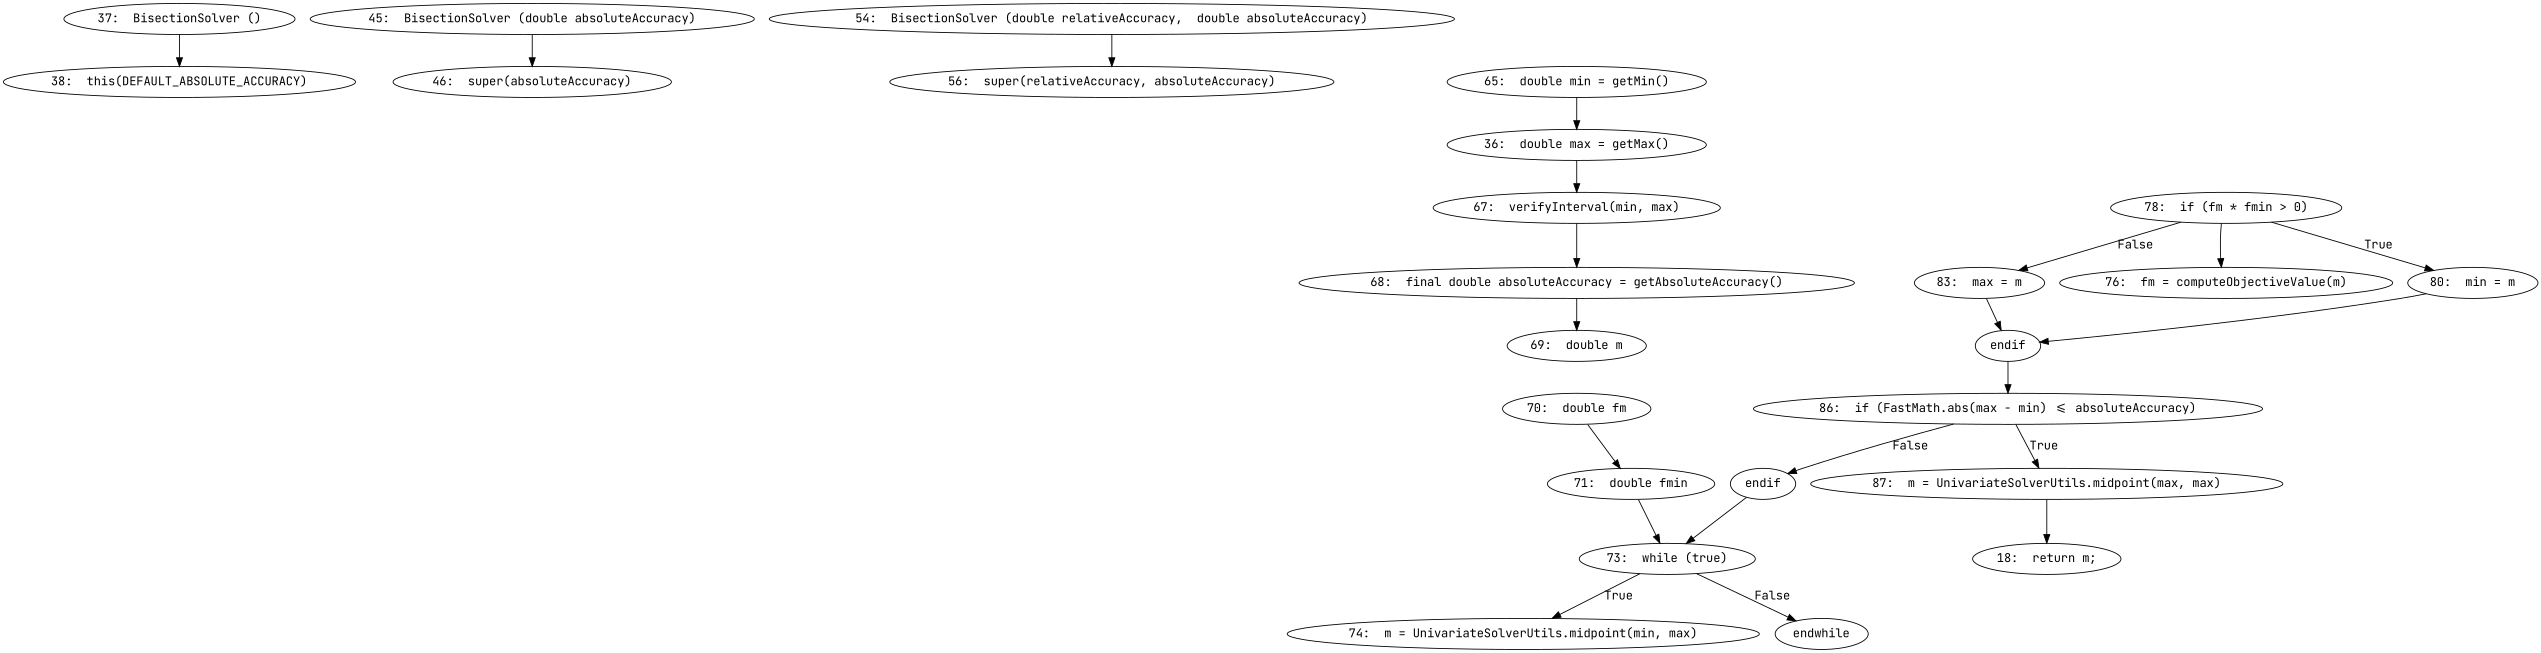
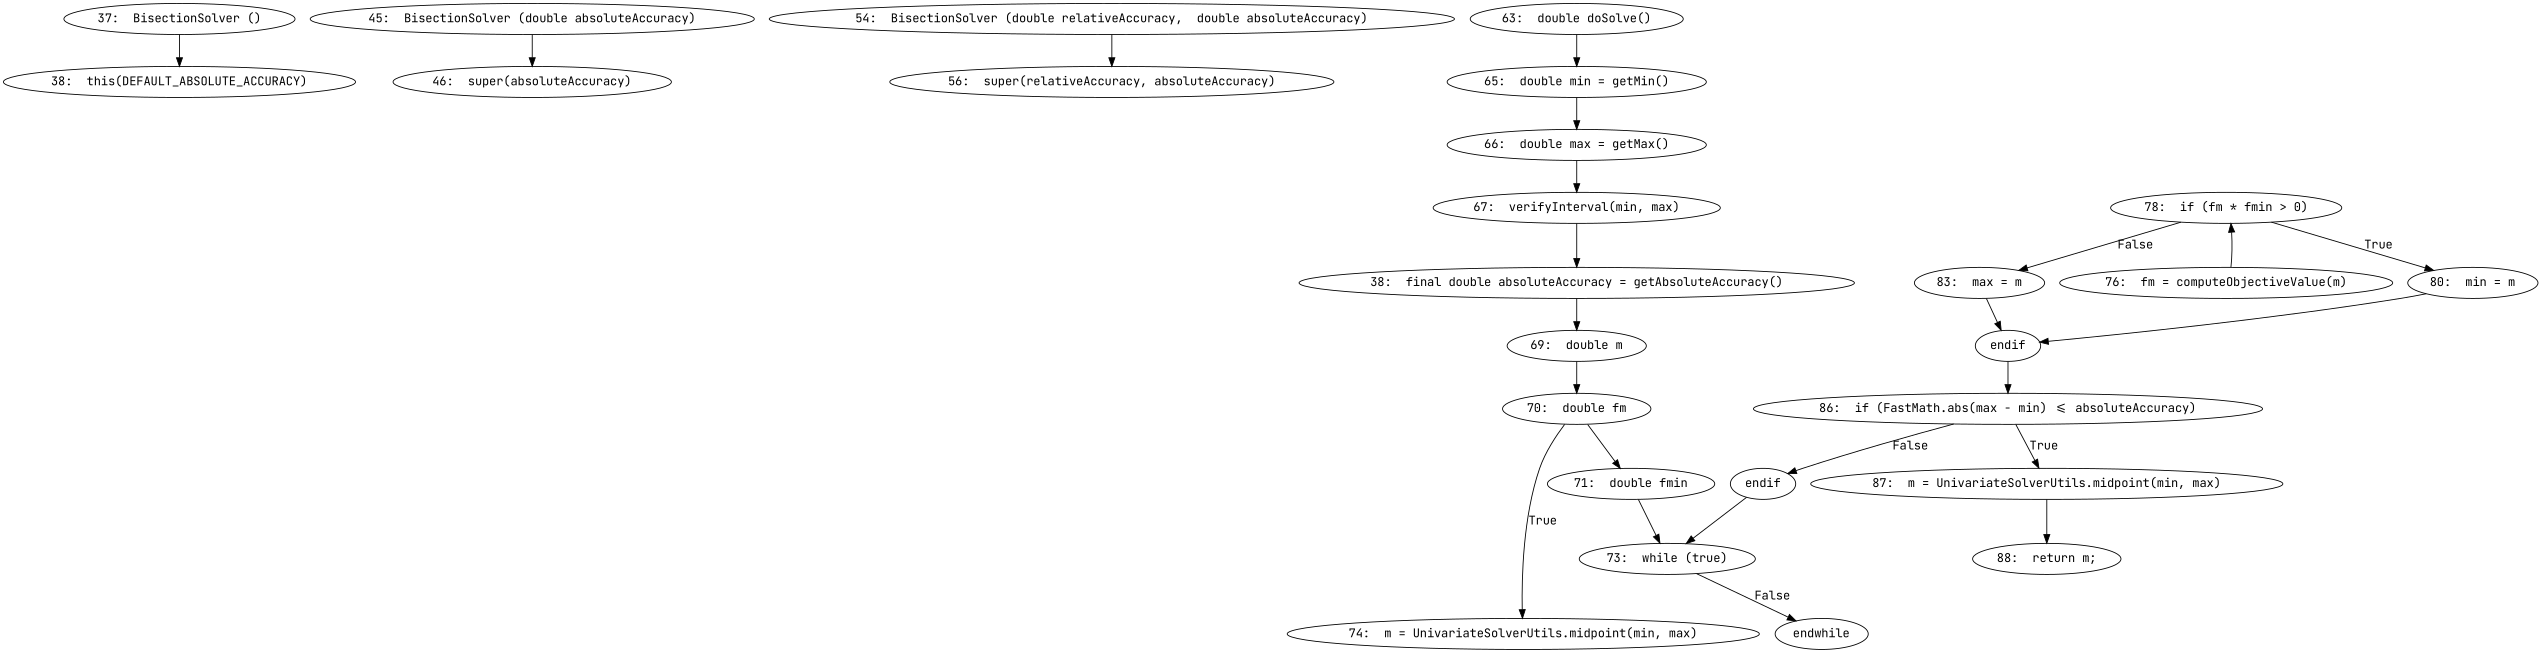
node "63:  double doSolve()": added
node "36:  double max = getMax()": label "36:  double max = getMax()" -> "66:  double max = getMax()"
edge "78:  if (fm * fmin > 0)" -> "76:  fm = computeObjectiveValue(m)": reversed
node "68:  final double absoluteAccuracy = getAbsoluteAccuracy()": label "68:  final double absoluteAccuracy = getAbsoluteAccuracy()" -> "38:  final double absoluteAccuracy = getAbsoluteAccuracy()"
edge "69:  double m" -> "70:  double fm": added
node "87:  m = UnivariateSolverUtils.midpoint(max, max)": label "87:  m = UnivariateSolverUtils.midpoint(max, max)" -> "87:  m = UnivariateSolverUtils.midpoint(min, max)"
node "18:  return m;": label "18:  return m;" -> "88:  return m;"
edge "73:  while (true)" -> "74:  m = UnivariateSolverUtils.midpoint(min, max)": now "70:  double fm" -> "74:  m = UnivariateSolverUtils.midpoint(min, max)"
